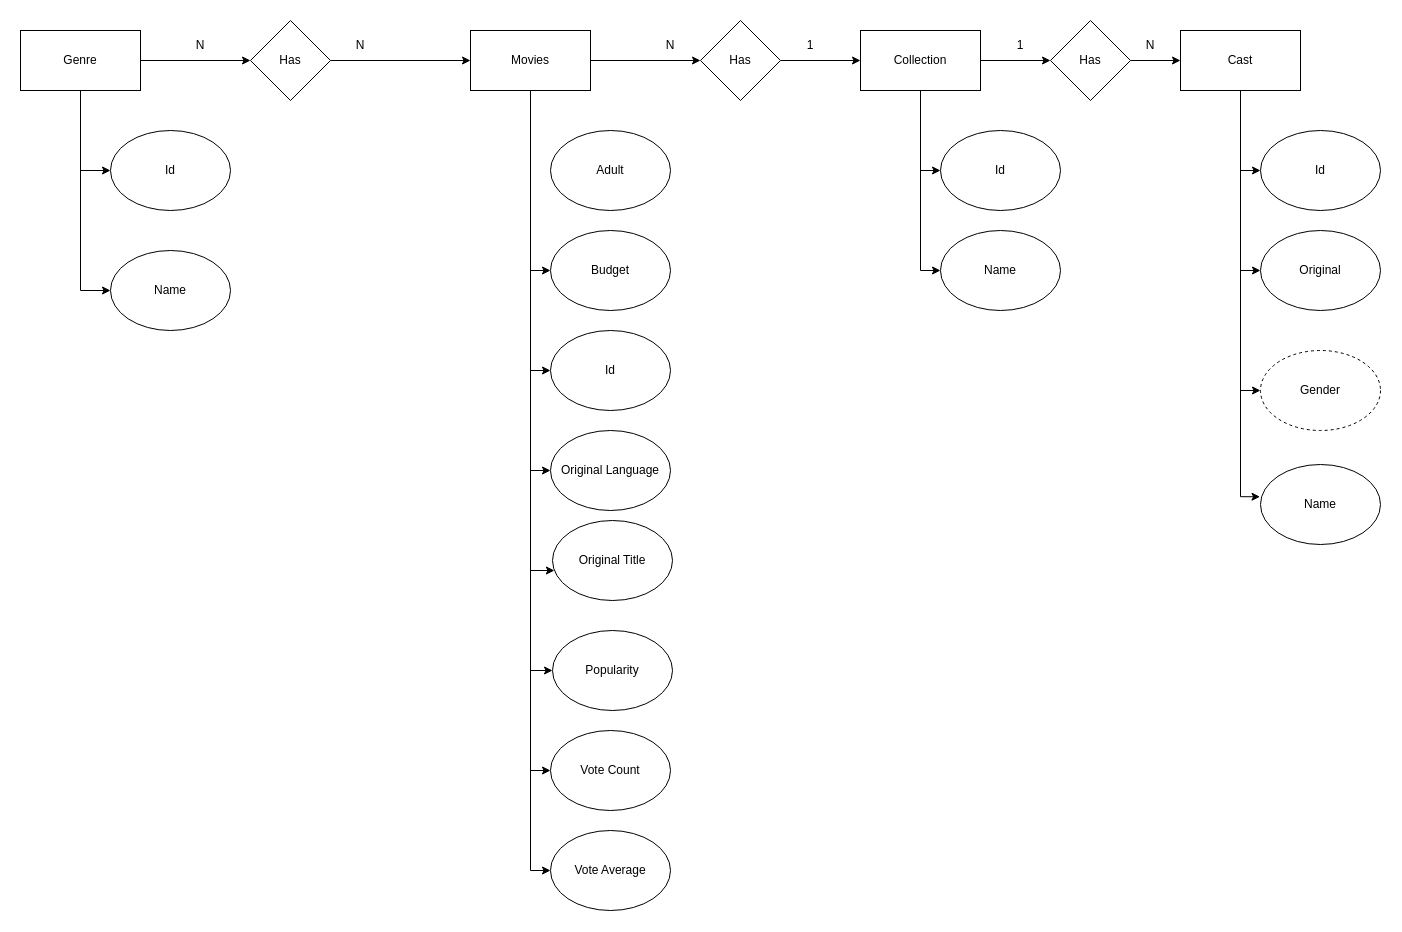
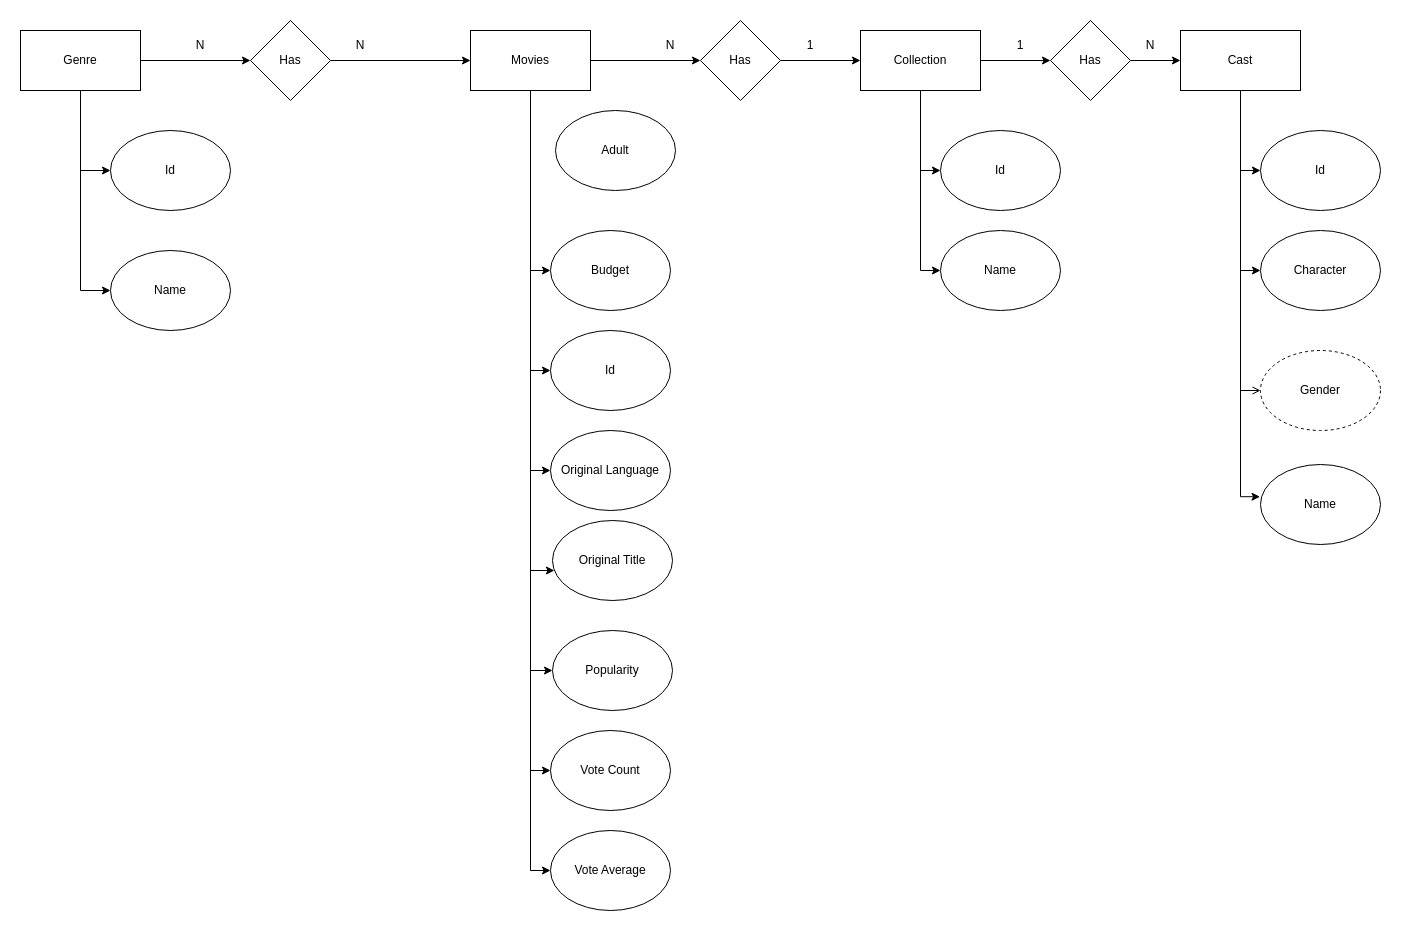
node "Adult": moved (611, 171) -> (616, 151)
node "Original": label "Original" -> "Character"
edge "Cast" -> "Gender": arrowhead classic -> open
